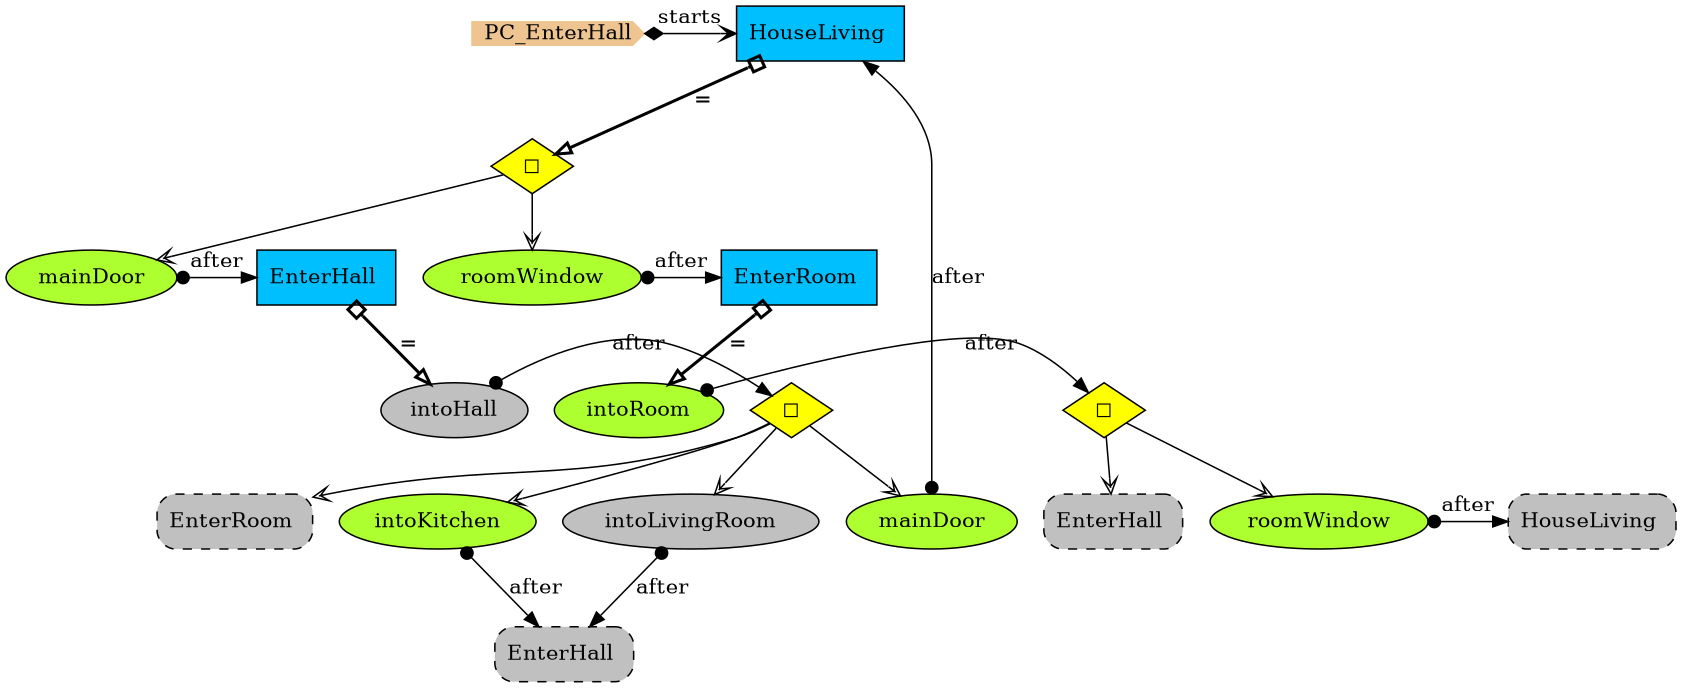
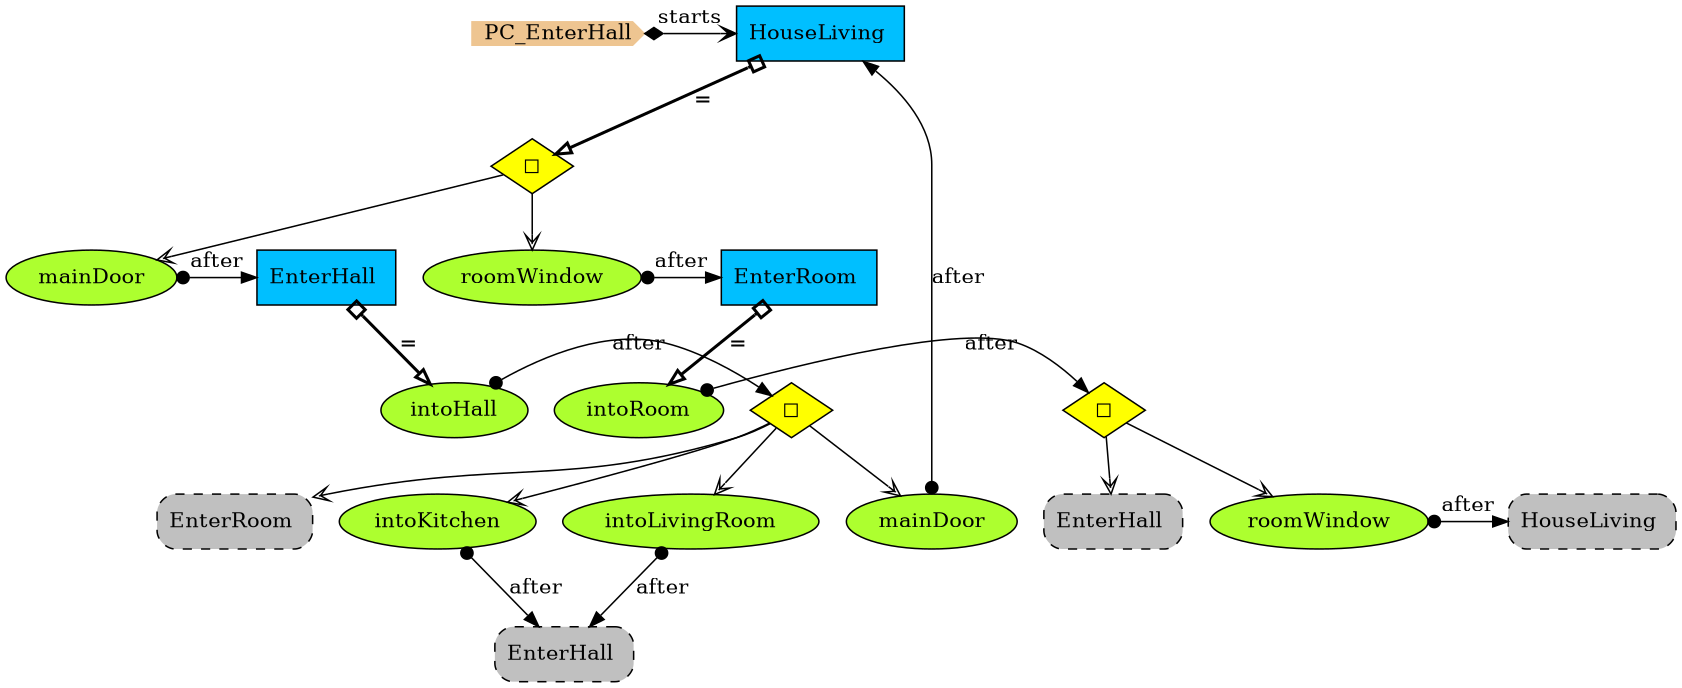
node "intoHall": fillcolor gray -> greenyellow
node "intoLivingRoom": fillcolor gray -> greenyellow
